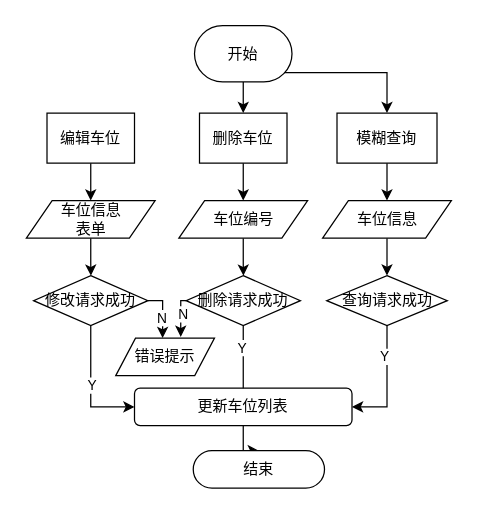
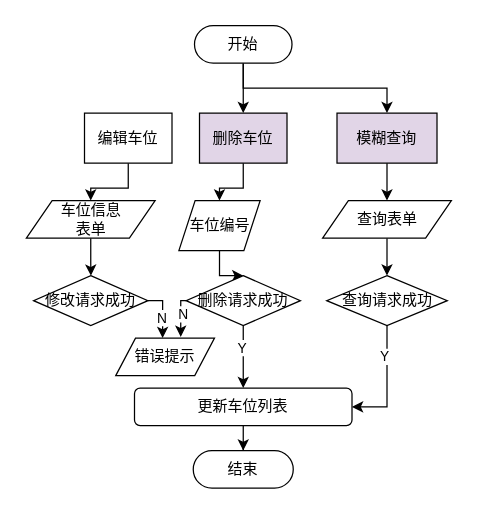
node "开始": size 98x56 -> 98x38
node "编辑车位": moved (91, 138) -> (128, 138)
node "删除车位": fillcolor #ffffff -> #e1d5e7
node "模糊查询": fillcolor #ffffff -> #e1d5e7
node "车位编号": size 129x38 -> 81x50
node "车位信息": label "车位信息" -> "查询表单"
edge "删除请求成功" -- "更新车位列表": arrowhead none -> classic
edge "修改请求成功" -> "更新车位列表": removed, label "Y"
node "结束": size 131x38 -> 100x38
